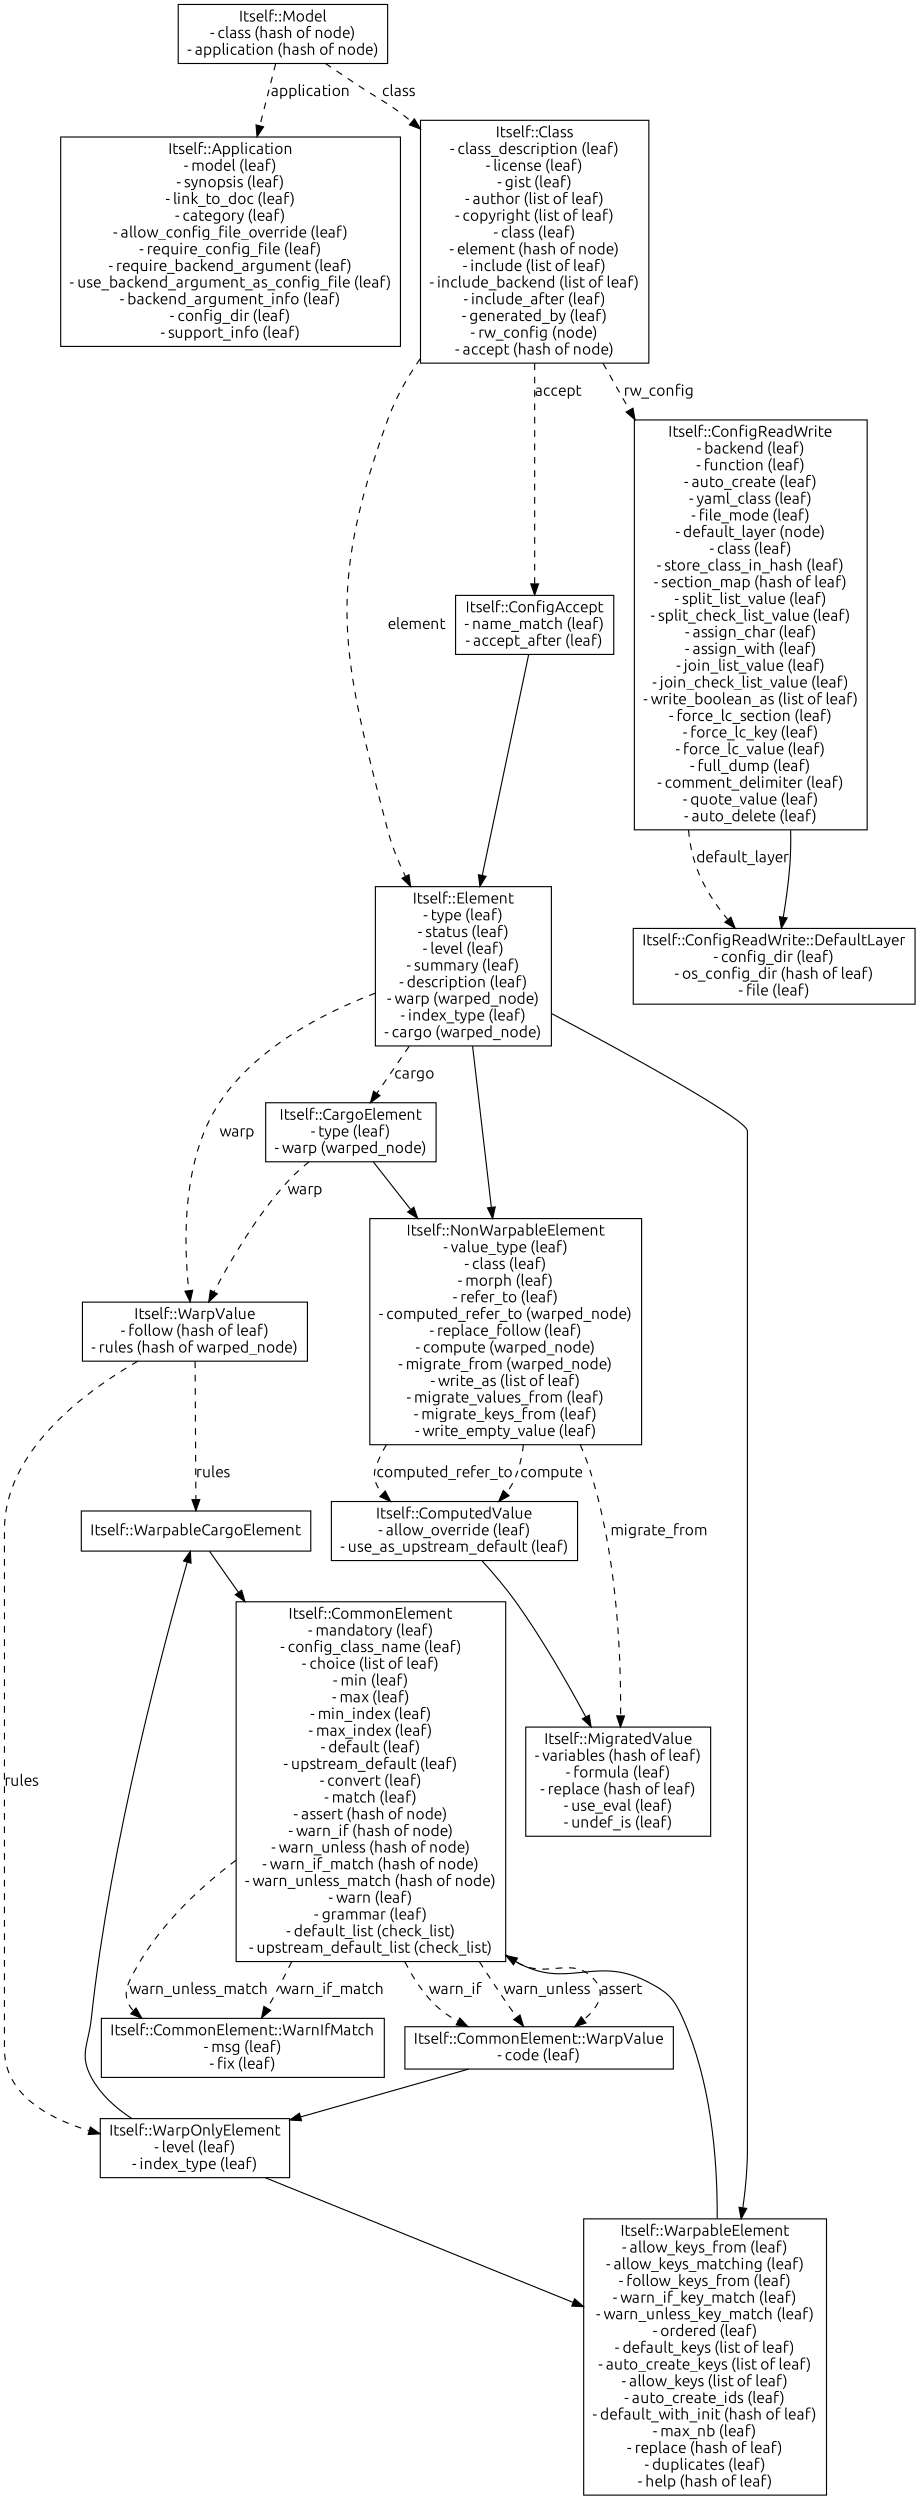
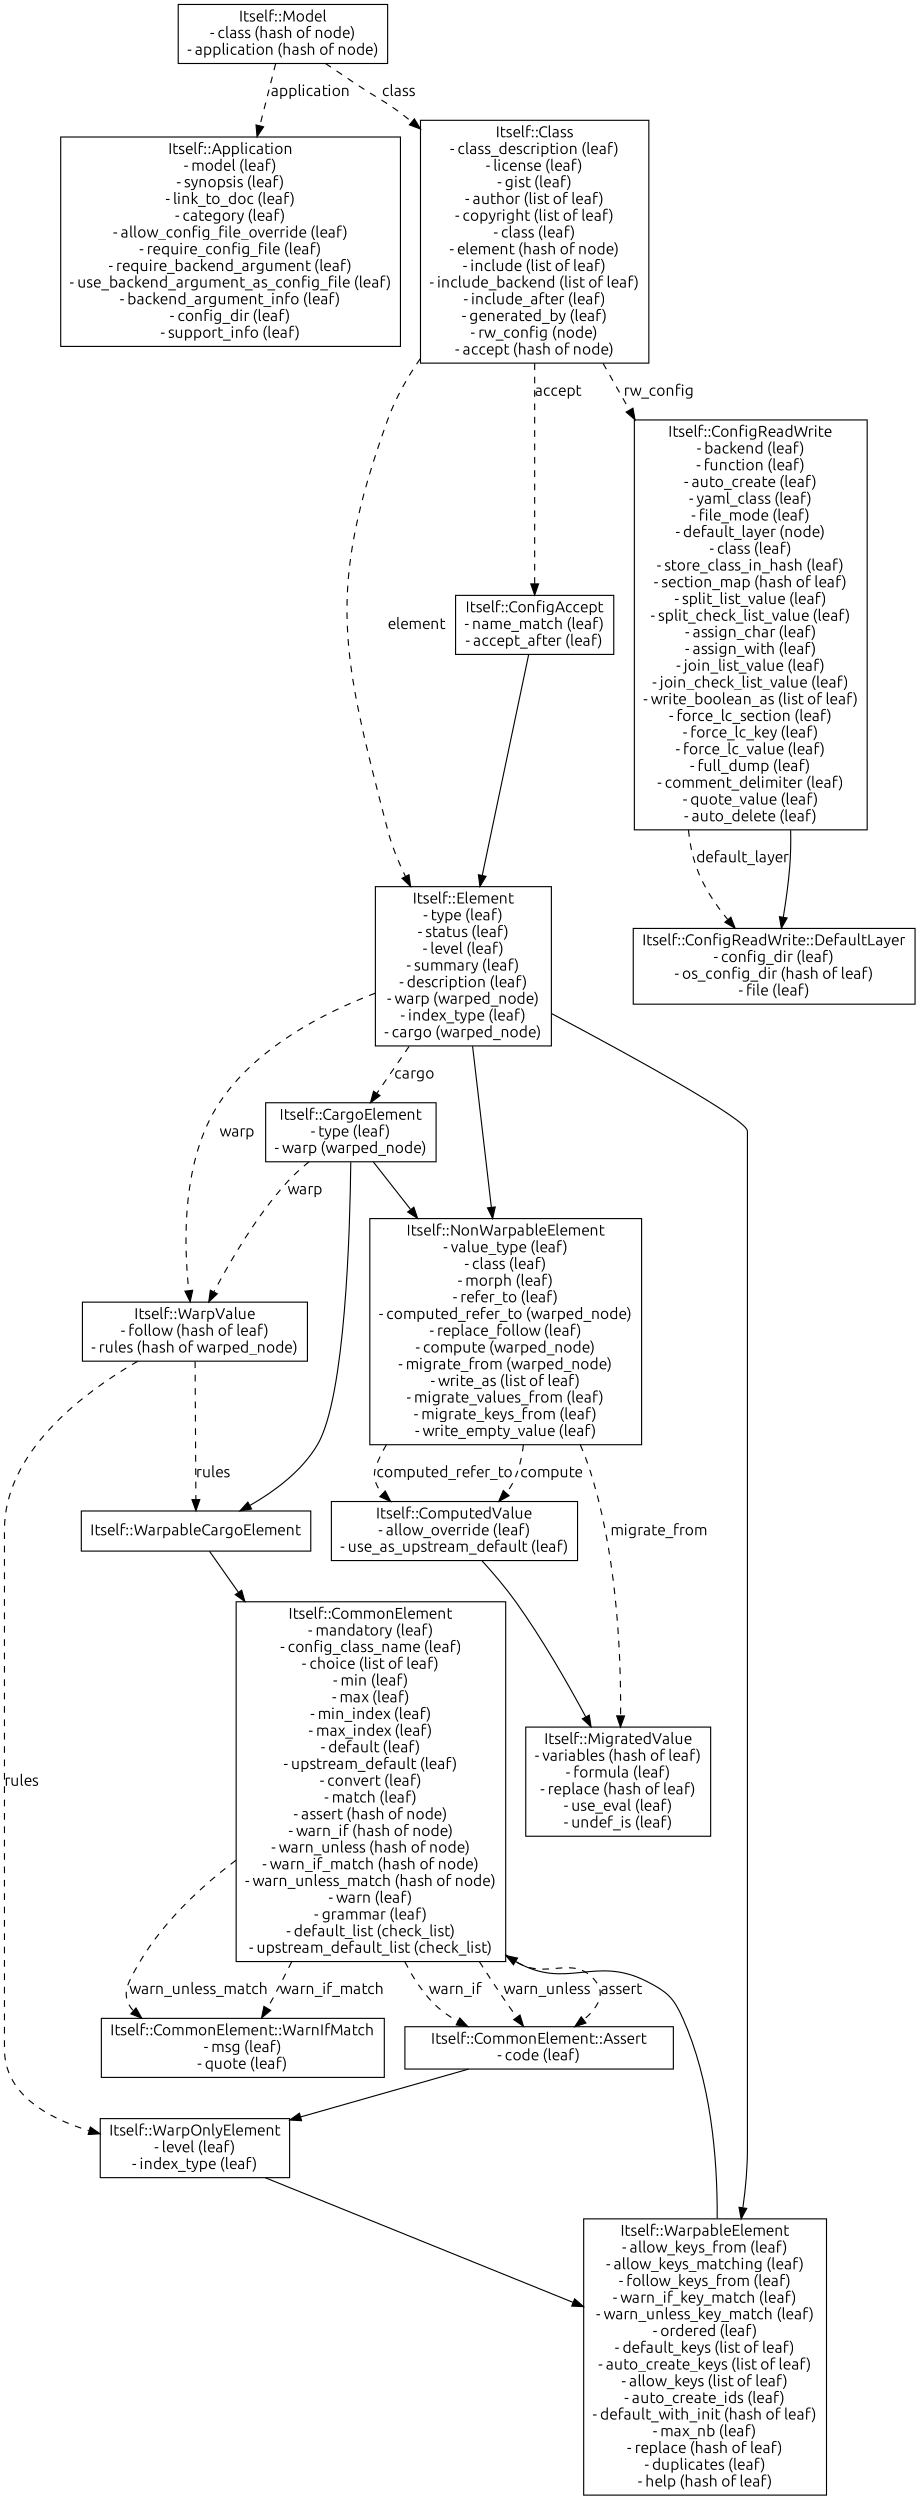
edge "Itself::WarpOnlyElement - level (leaf) - index_type (leaf)" -> "Itself::WarpableCargoElement": now "Itself::CargoElement - type (leaf) - warp (warped_node)" -> "Itself::WarpableCargoElement"
node "Itself::CommonElement::WarnIfMatch - msg (leaf) - fix (leaf)": label "Itself::CommonElement::WarnIfMatch - msg (leaf) - fix (leaf)" -> "Itself::CommonElement::WarnIfMatch - msg (leaf) - quote (leaf)"
node "Itself::CommonElement::WarpValue - code (leaf)": label "Itself::CommonElement::WarpValue - code (leaf)" -> "Itself::CommonElement::Assert - code (leaf)"
